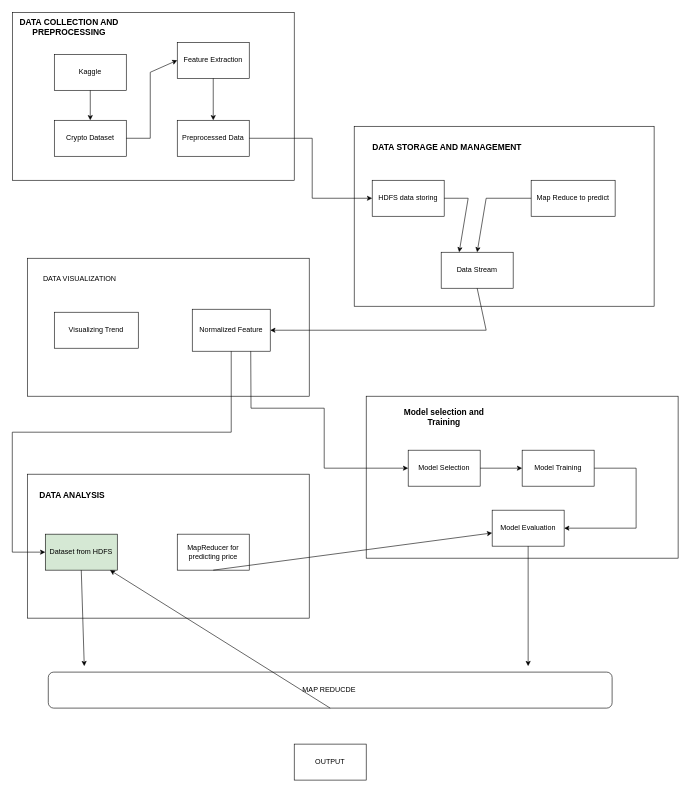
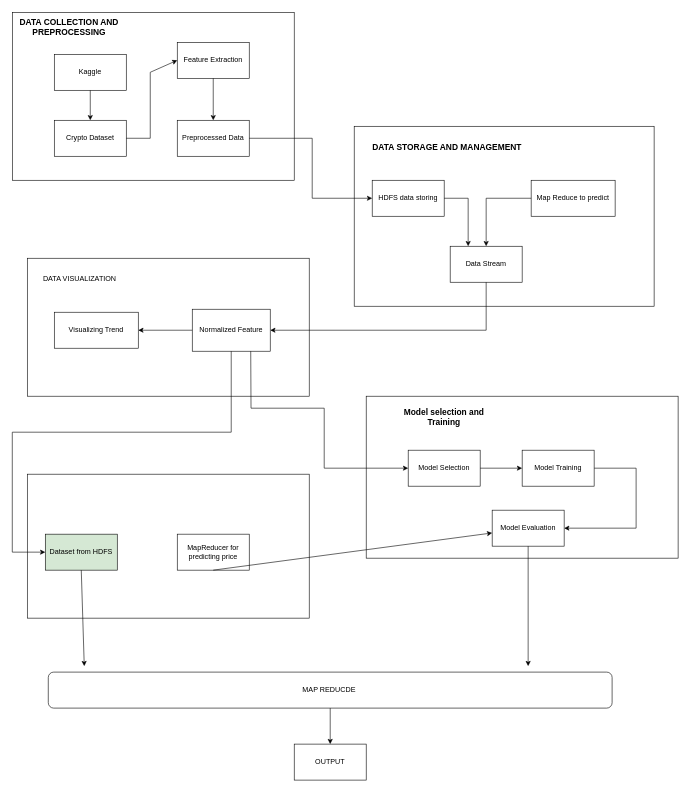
node "Data Stream": moved (477, 270) -> (486, 264)
edge "Normalized Feature" -> "Visualizing Trend": added
node "DATA ANALYSIS": removed
edge "MAP REDUCDE" -> "Dataset from HDFS": now "MAP REDUCDE" -> "OUTPUT"
